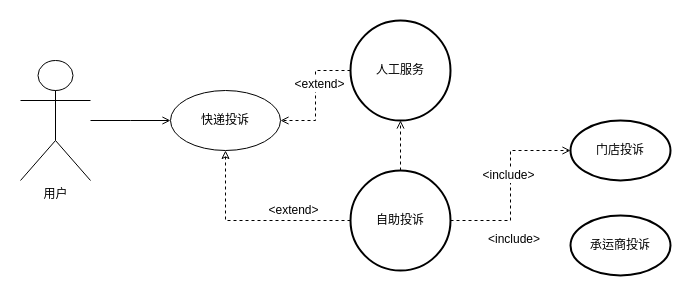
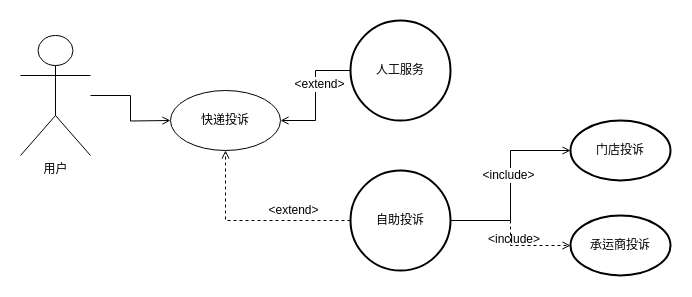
node "用户": moved (56, 121) -> (56, 96)
edge "人工服务" -> "快递投诉": style dashed -> solid
edge "自助投诉" -> "人工服务": now "自助投诉" -> "承运商投诉"
edge "自助投诉" -> "门店投诉": style dashed -> solid
edge "自助投诉" -> "快递投诉": arrowhead classic -> open
